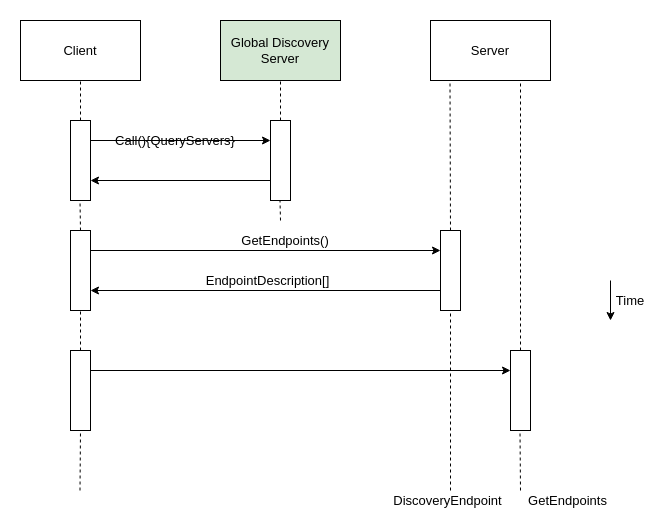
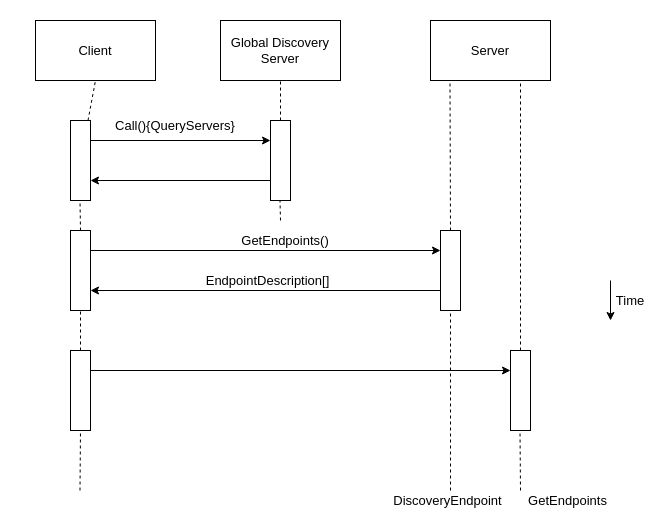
node "Client": moved (81, 51) -> (96, 51)
node "Global Discovery Server": fillcolor #d5e8d4 -> #ffffff
node "Call(){QueryServers}": moved (176, 141) -> (176, 126)
